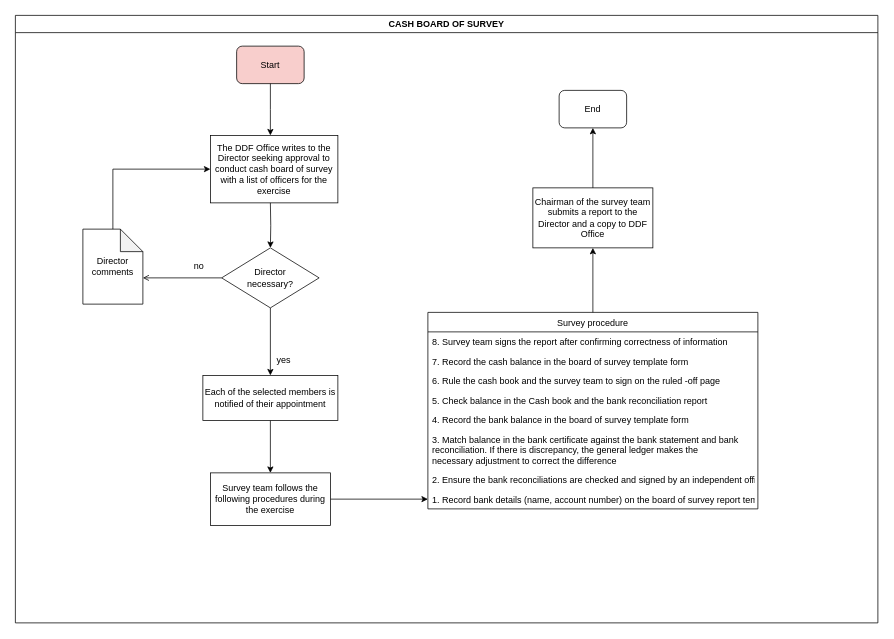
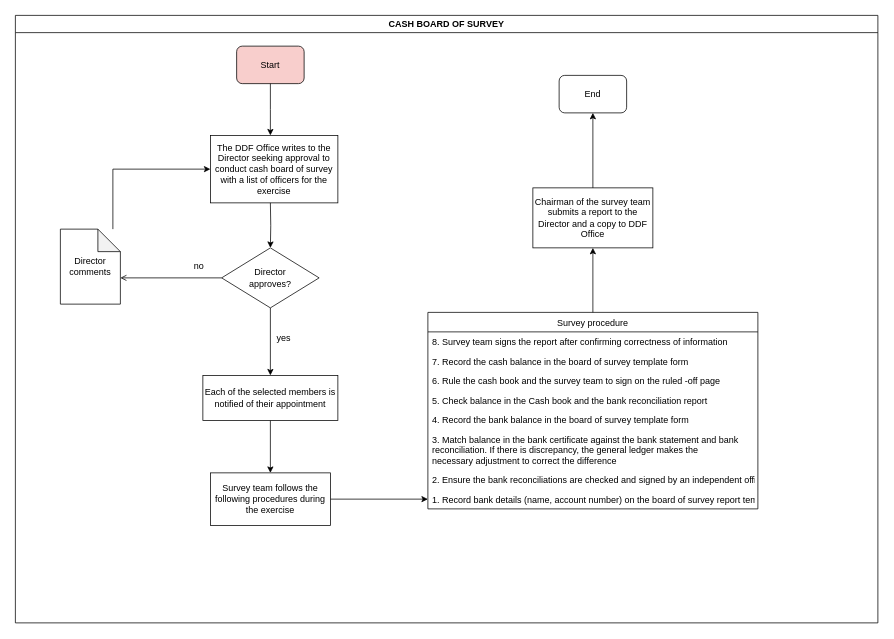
node "End": moved (593, 109) -> (593, 94)
node "Director comments": moved (113, 267) -> (90, 267)
node "Director necessary?": label "Director necessary?" -> "Director approves?"
node "yes": moved (284, 360) -> (284, 338)
